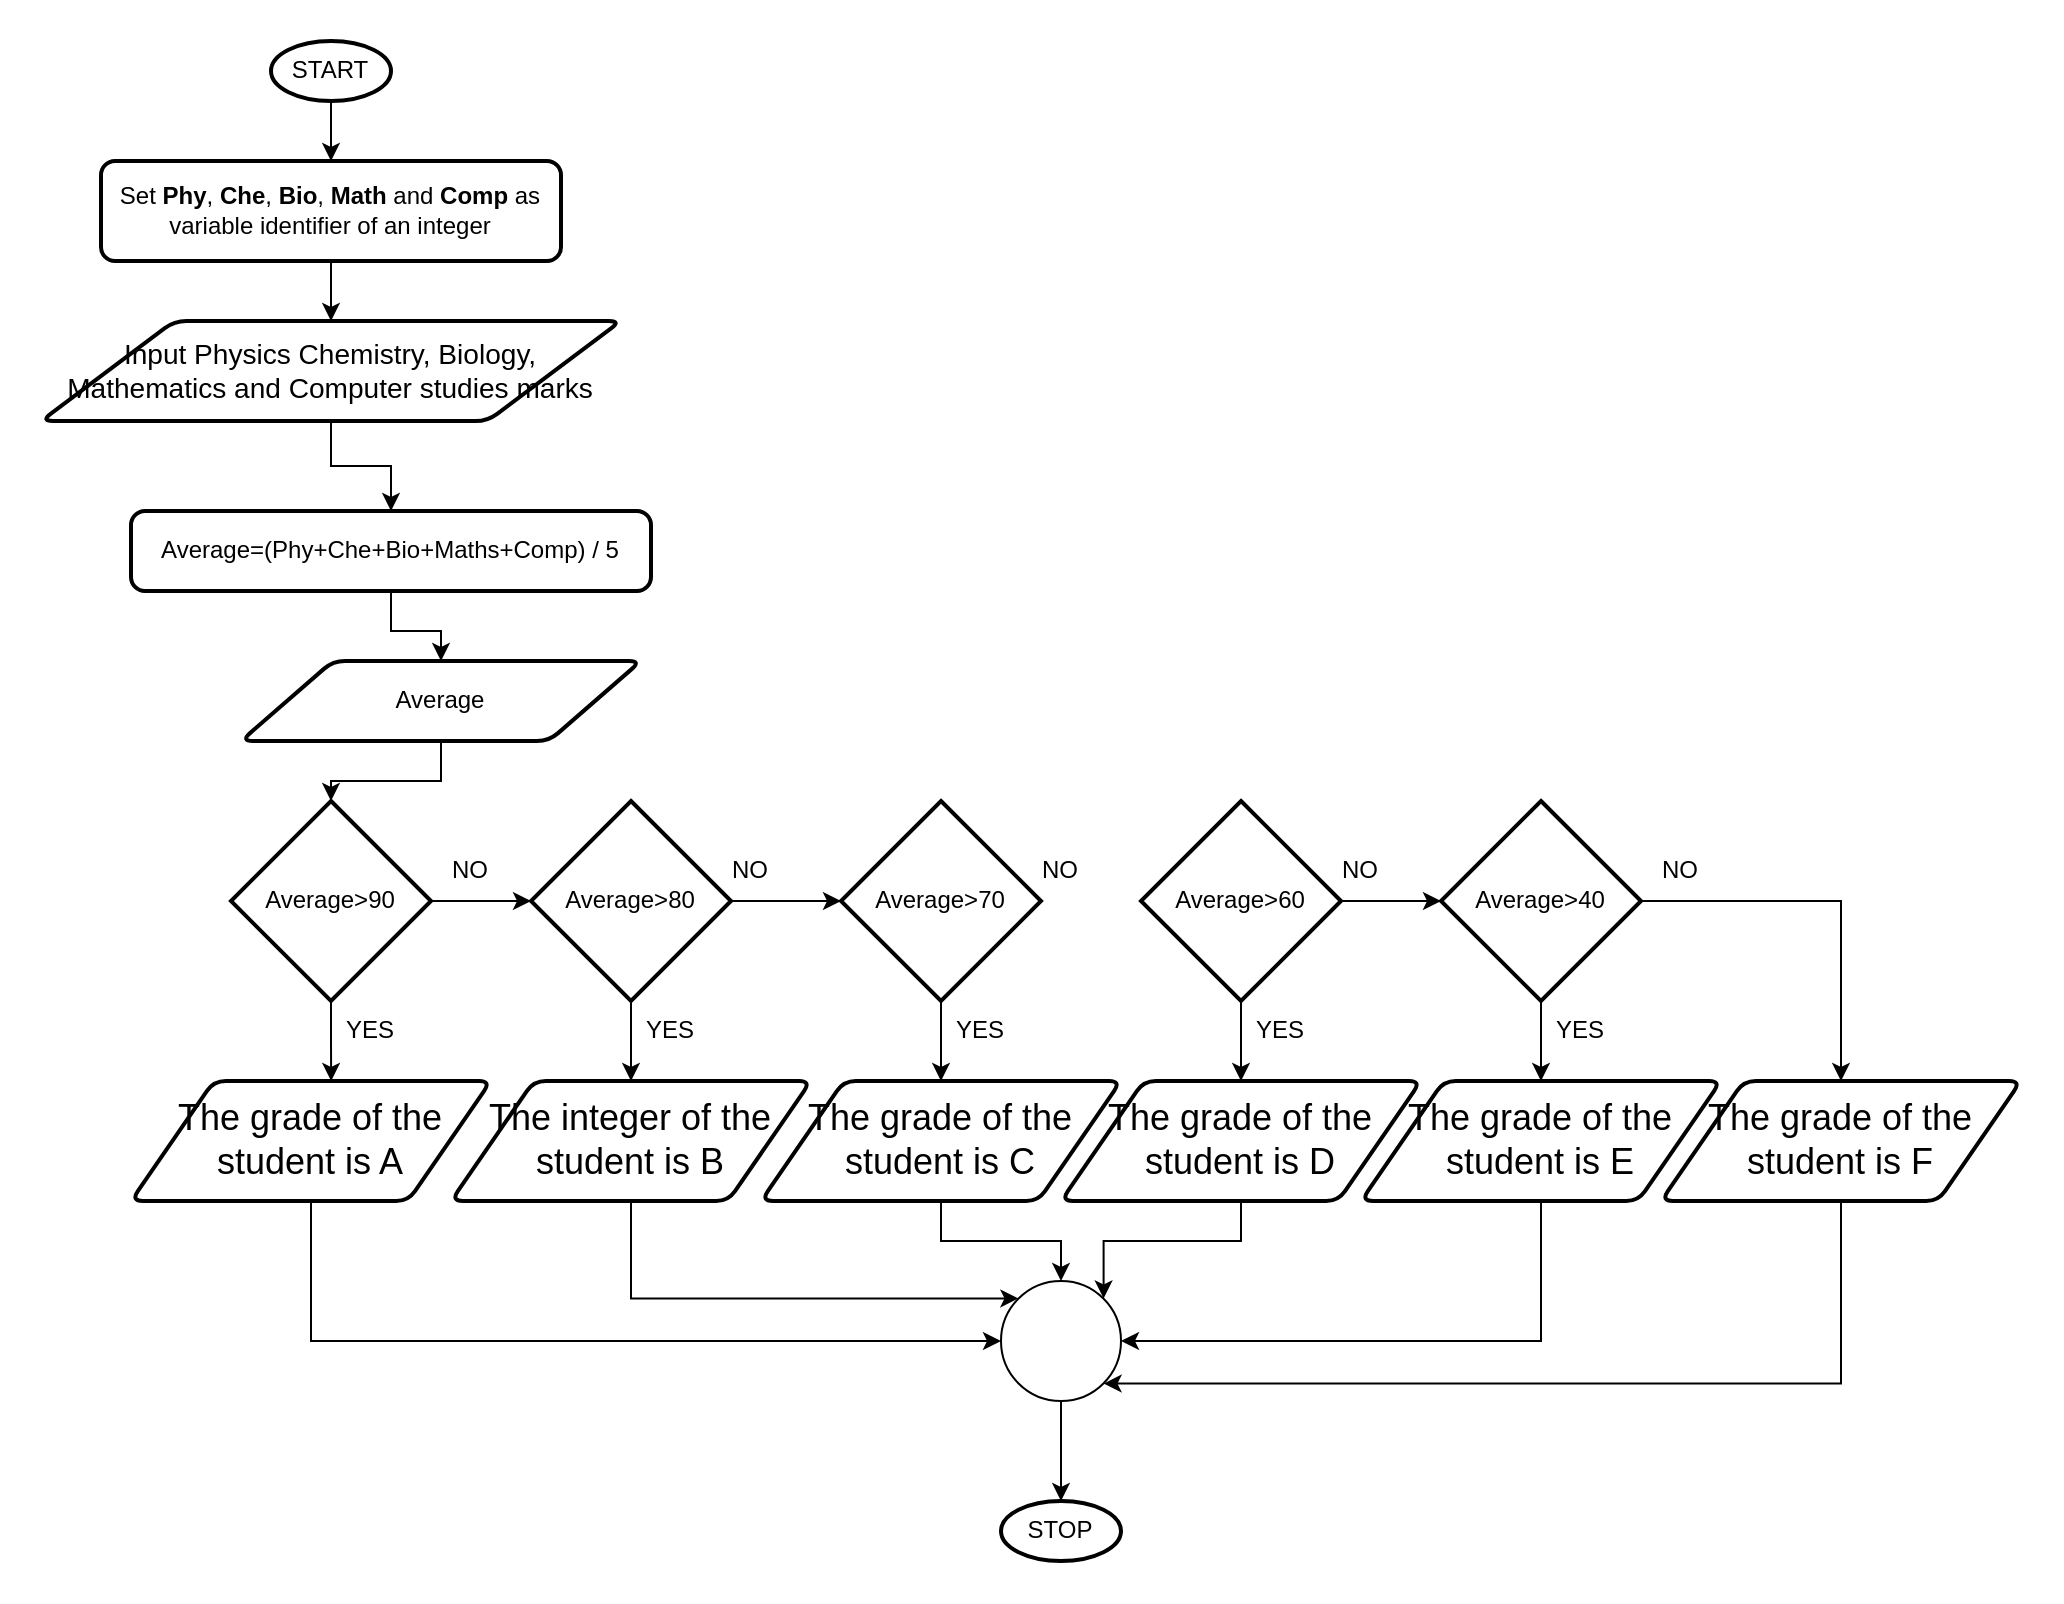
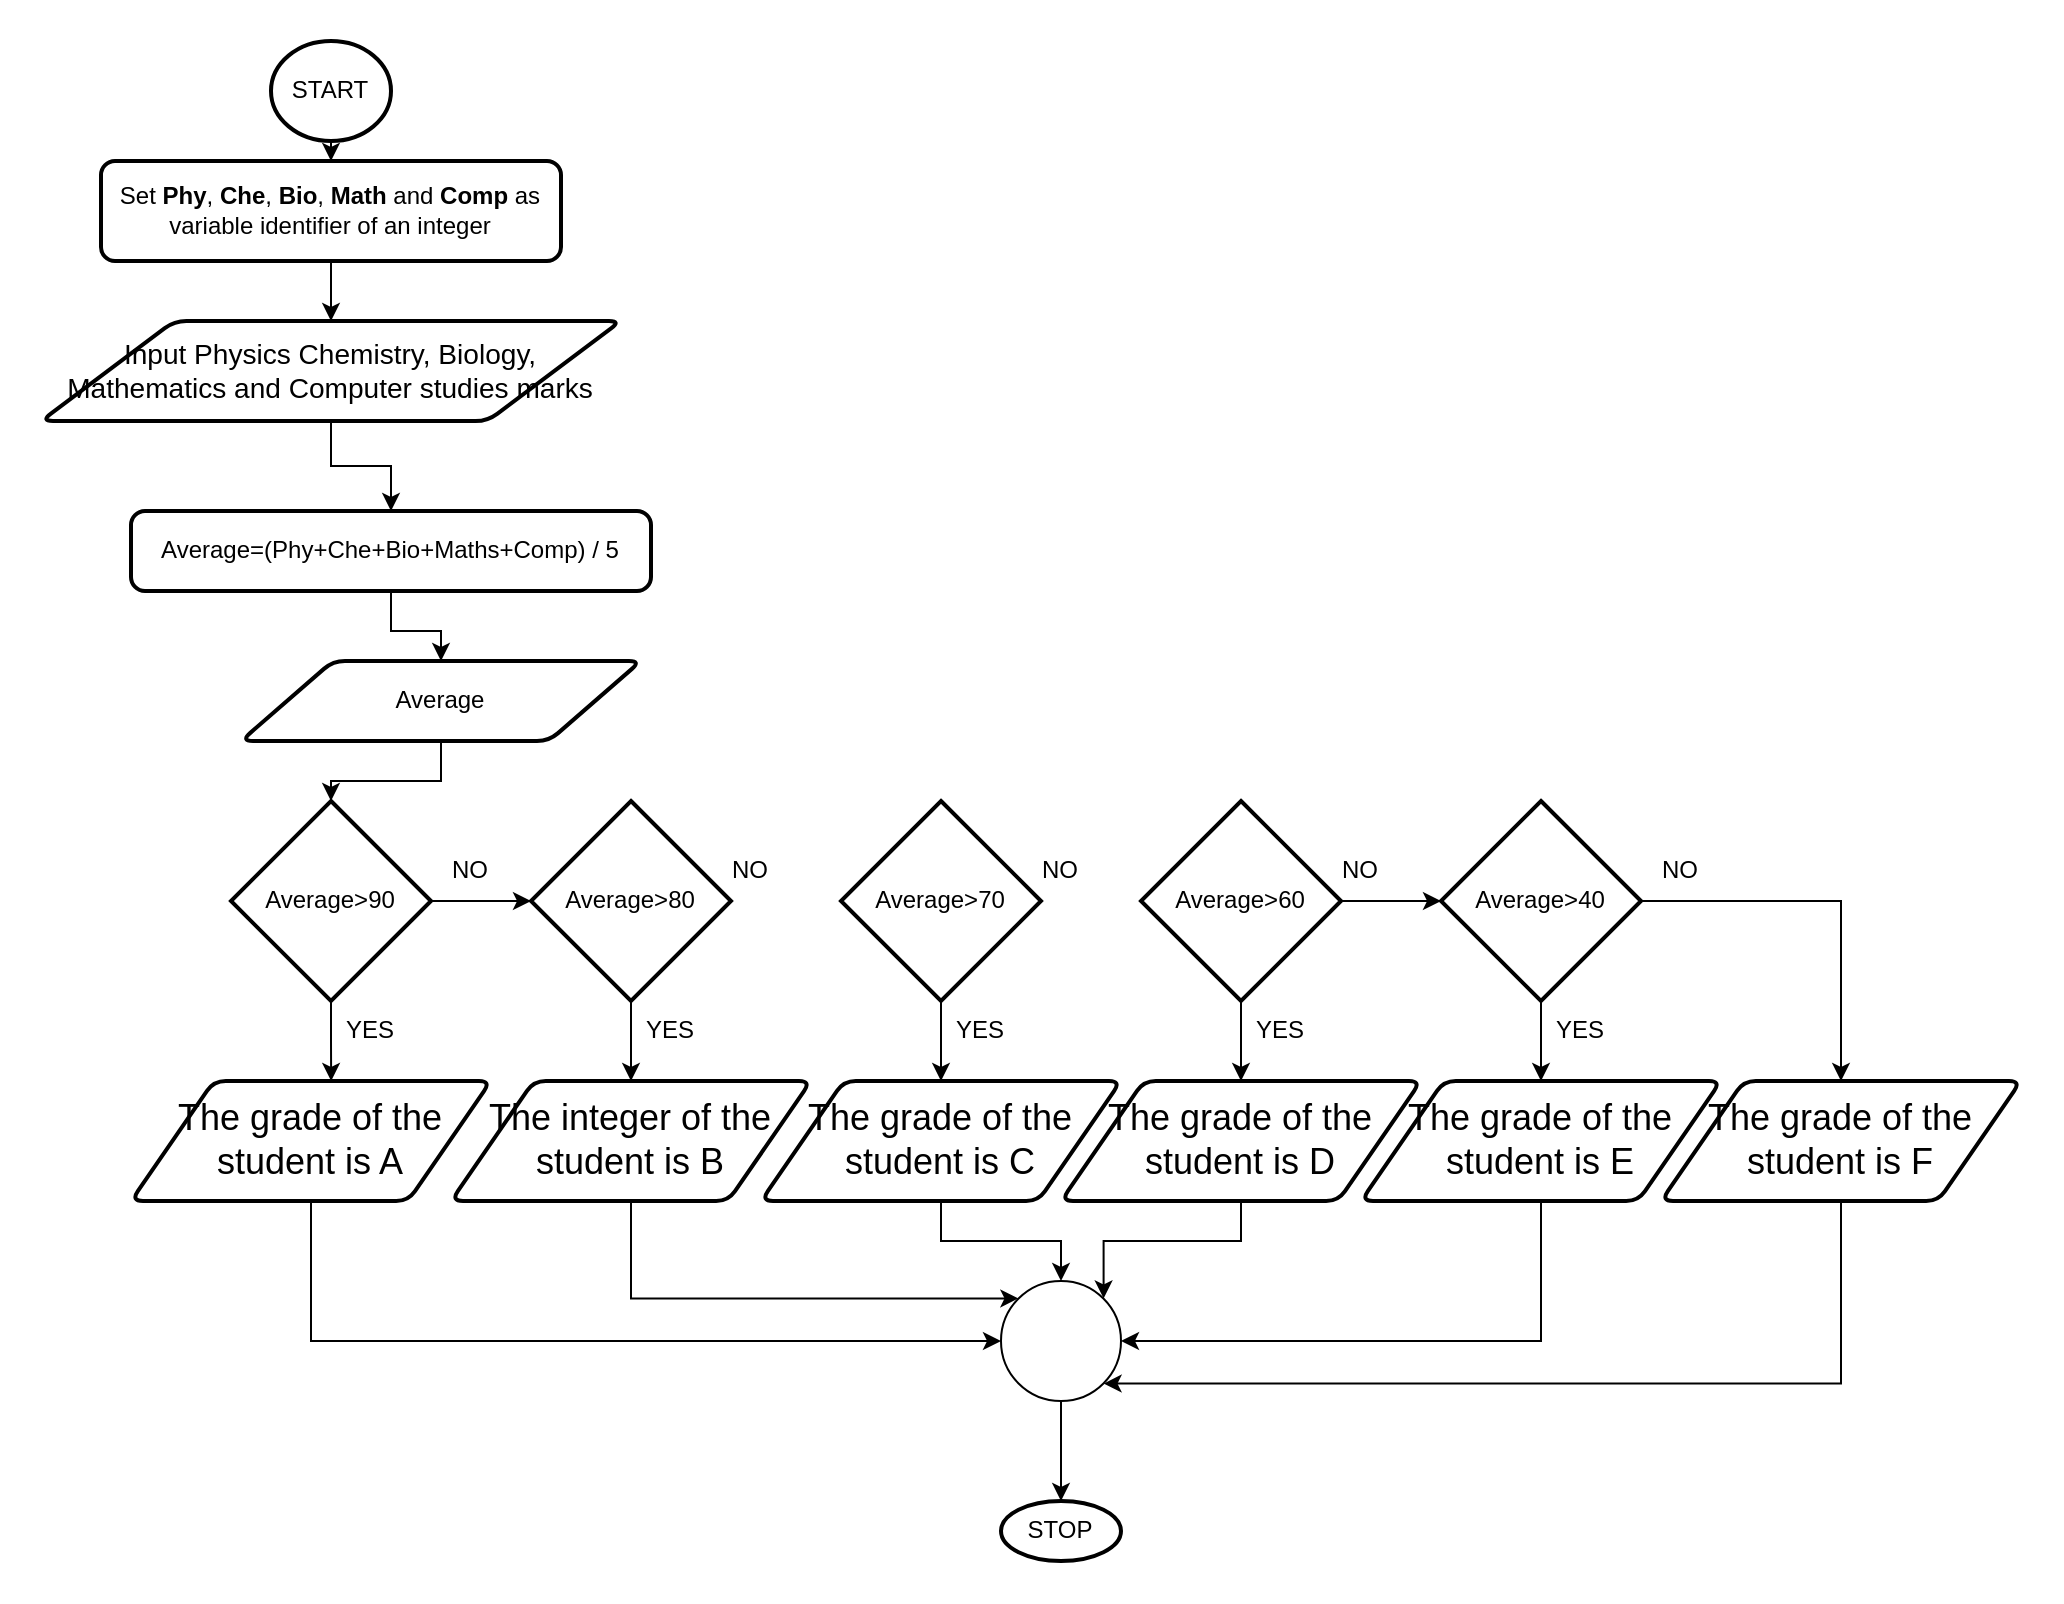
node "START": size 120x60 -> 120x100
edge "Average>80" -> "Average>70": removed
